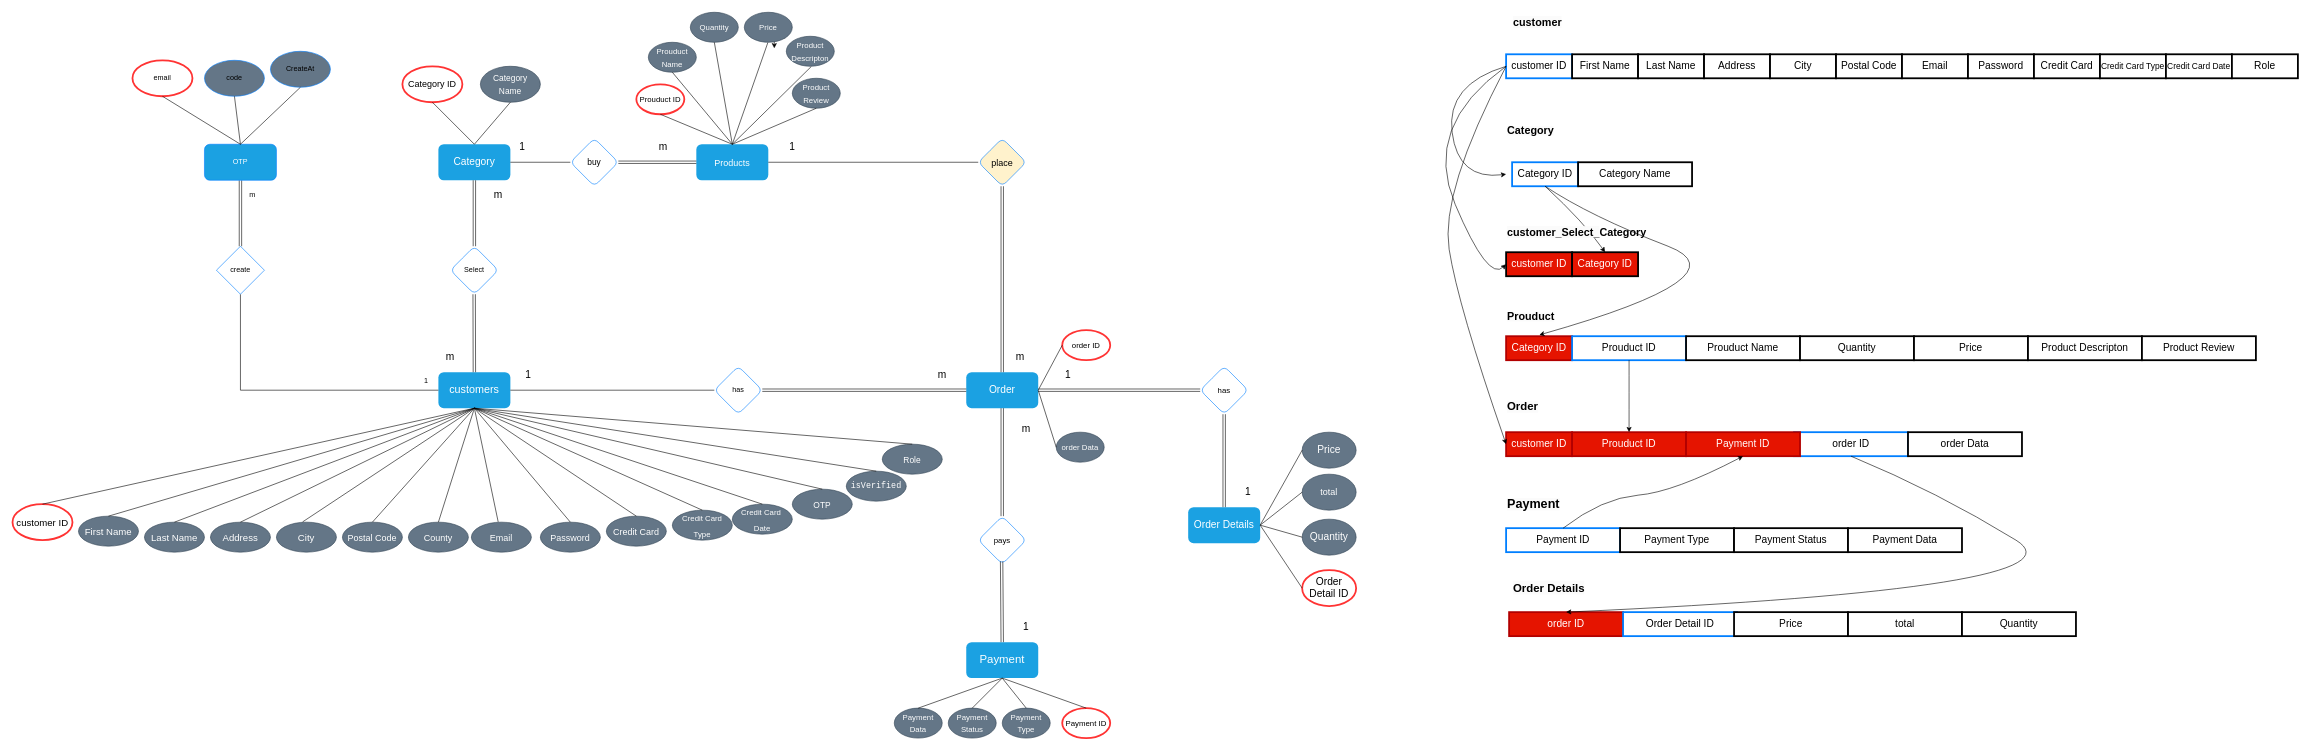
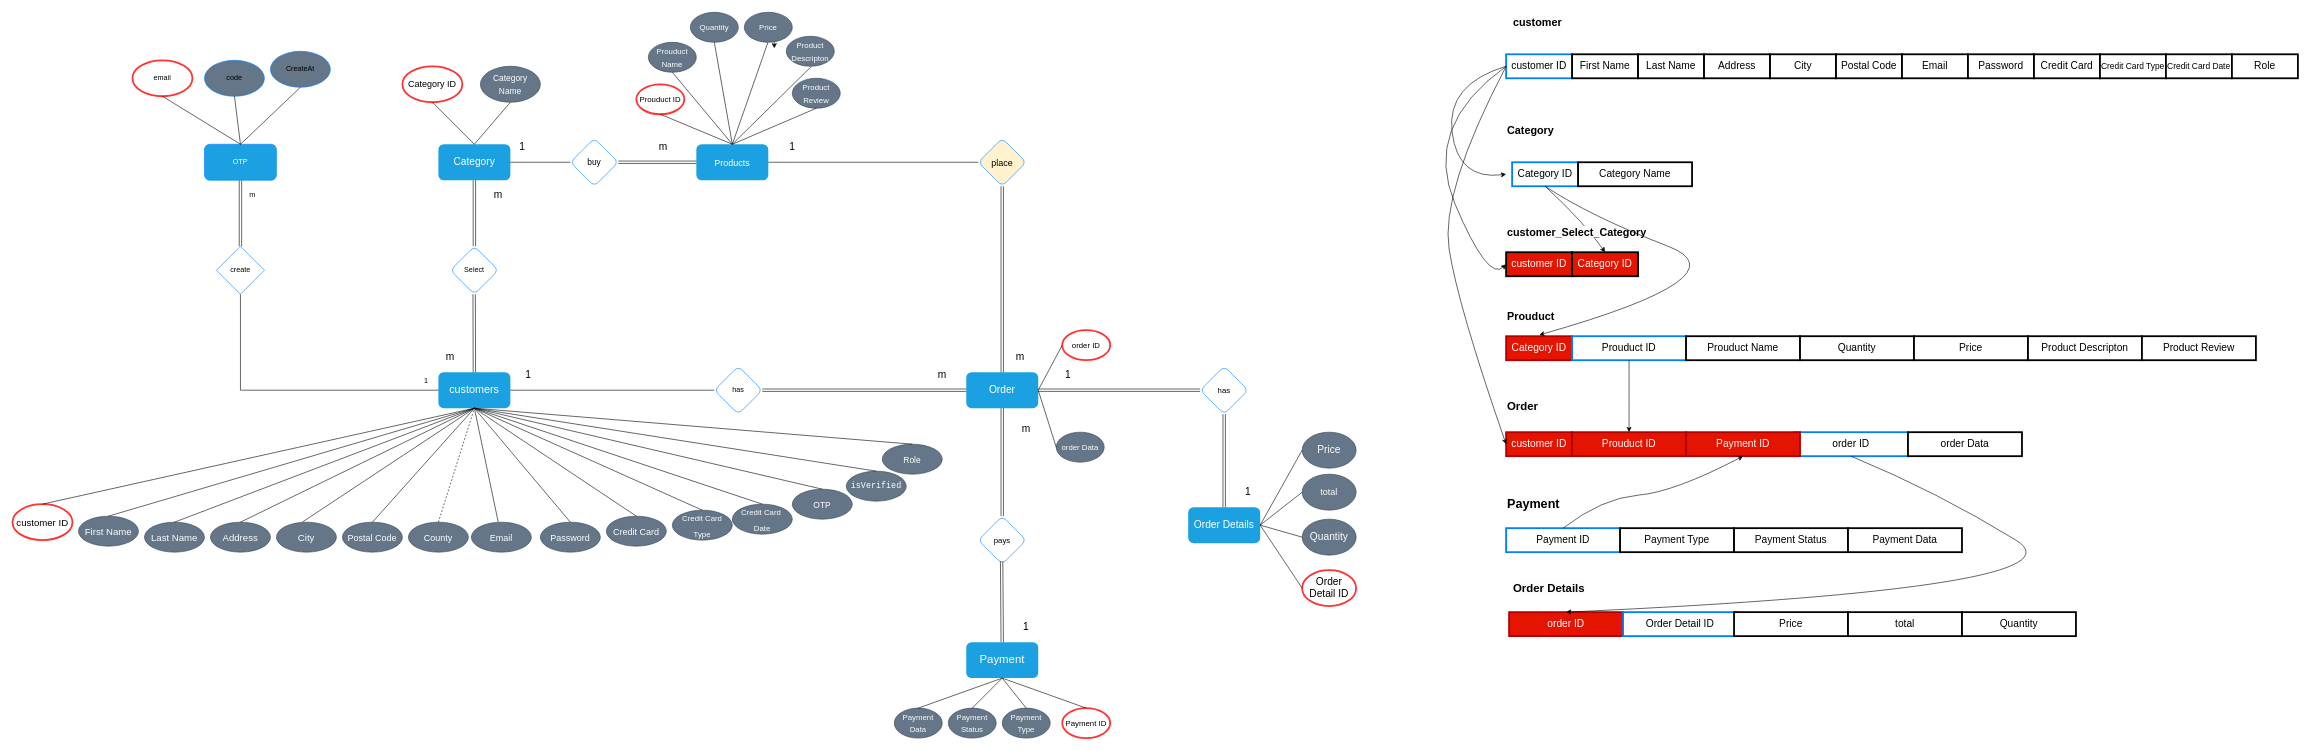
edge "customers" -- "County": style solid -> dashed
